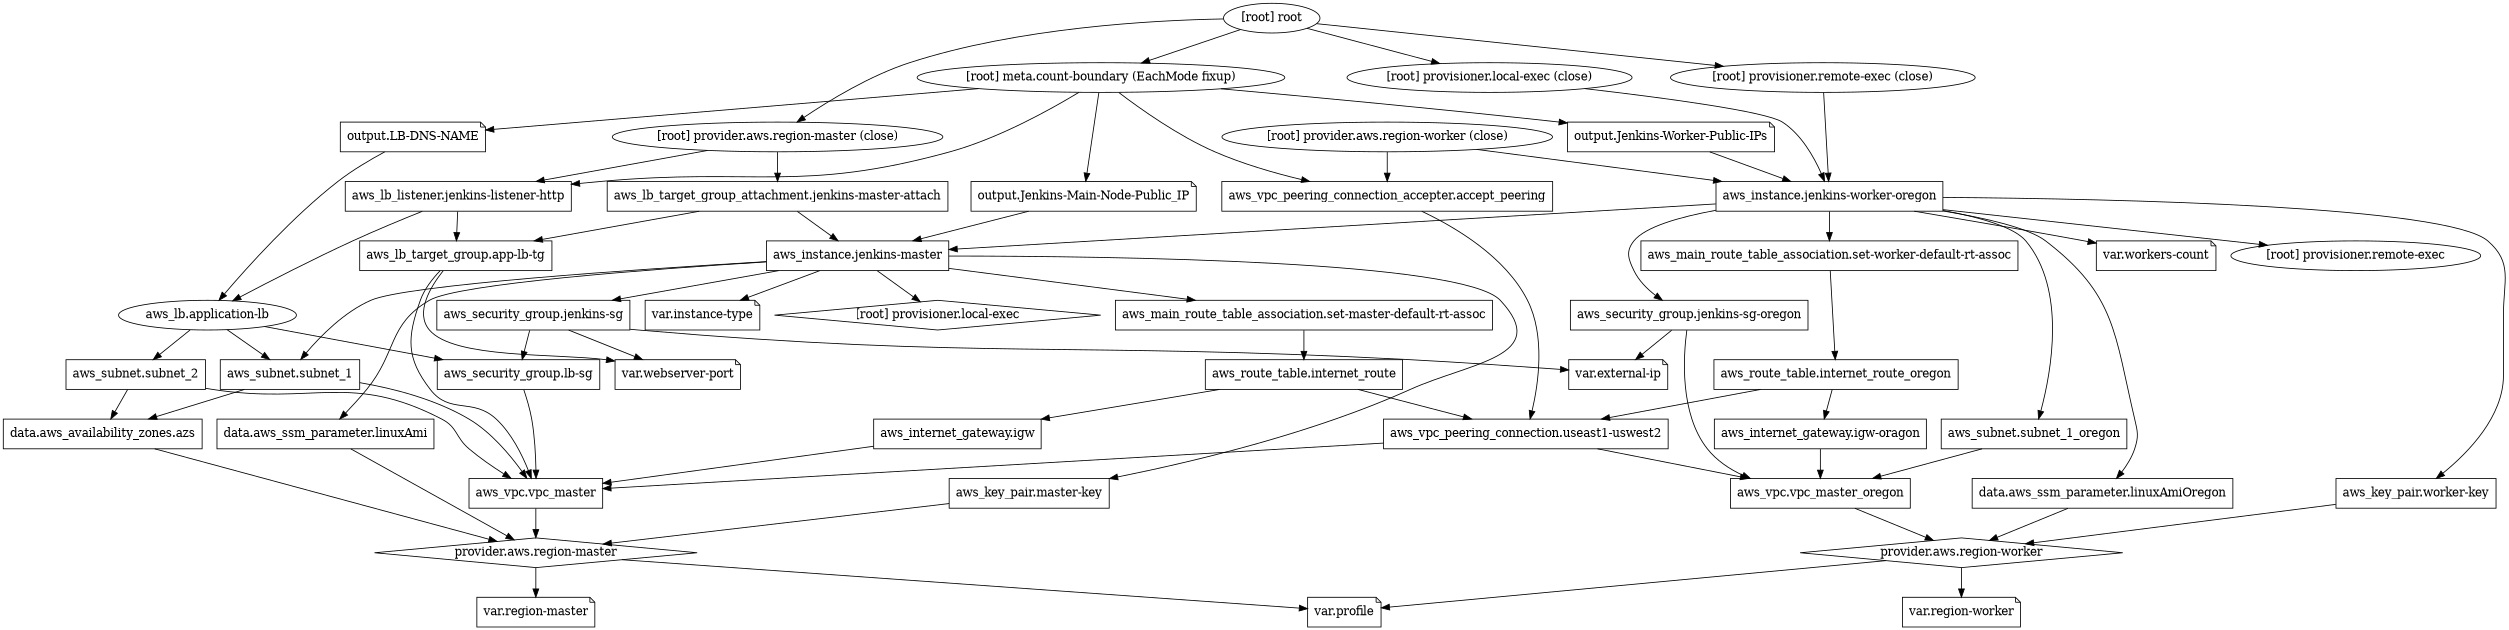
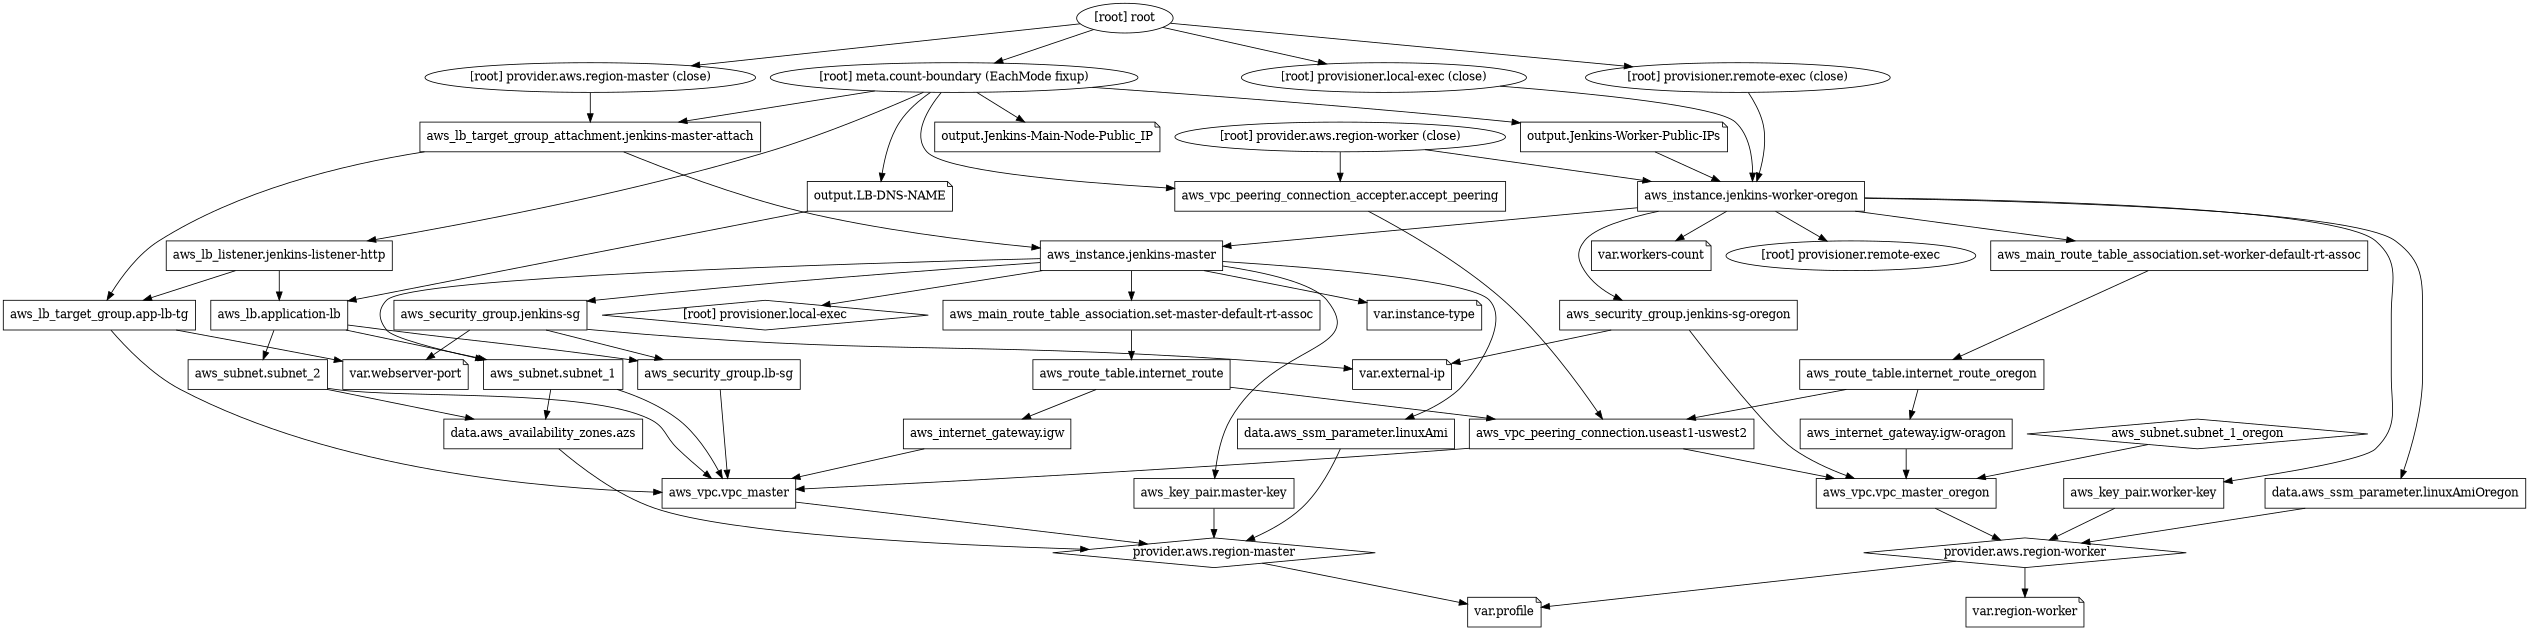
edge "[root] meta.count-boundary (EachMode fixup)" -> "aws_lb_target_group_attachment.jenkins-master-attach": added
edge "[root] provider.aws.region-master (close)" -> "aws_lb_listener.jenkins-listener-http": removed
edge "output.Jenkins-Main-Node-Public_IP" -> "aws_instance.jenkins-master": removed
edge "aws_instance.jenkins-worker-oregon" -> "aws_subnet.subnet_1_oregon": removed
node "aws_lb.application-lb": shape ellipse -> box
node "aws_subnet.subnet_1_oregon": shape box -> diamond
node "var.region-master": removed
